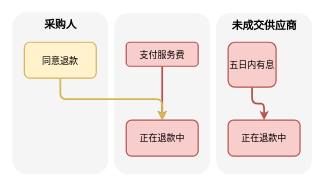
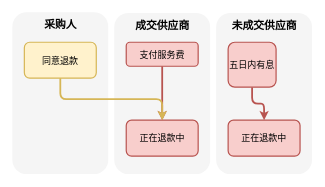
node "成交供应商": added
